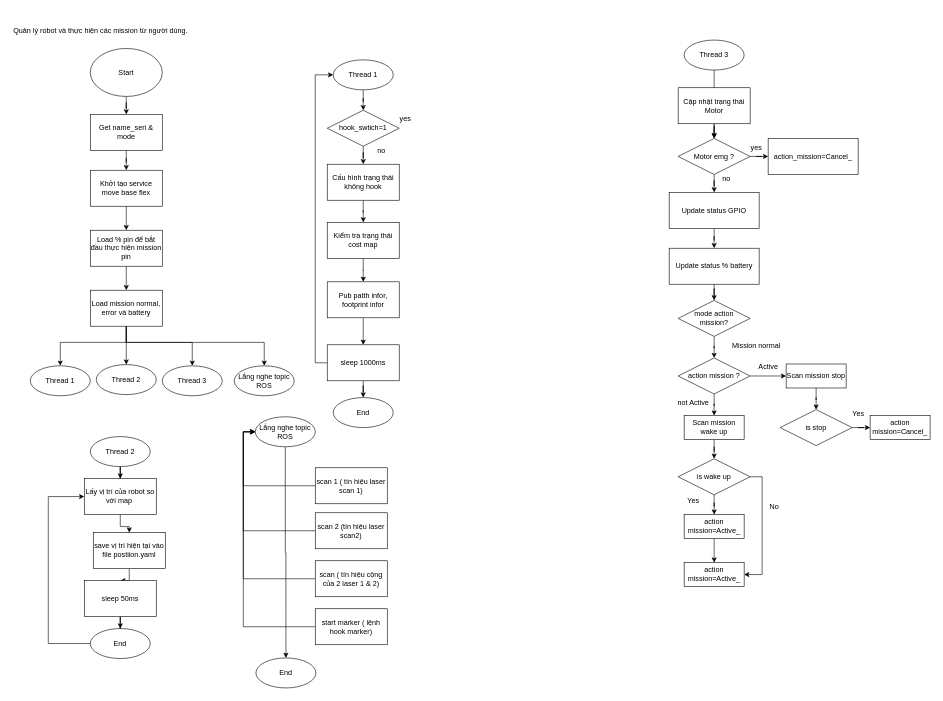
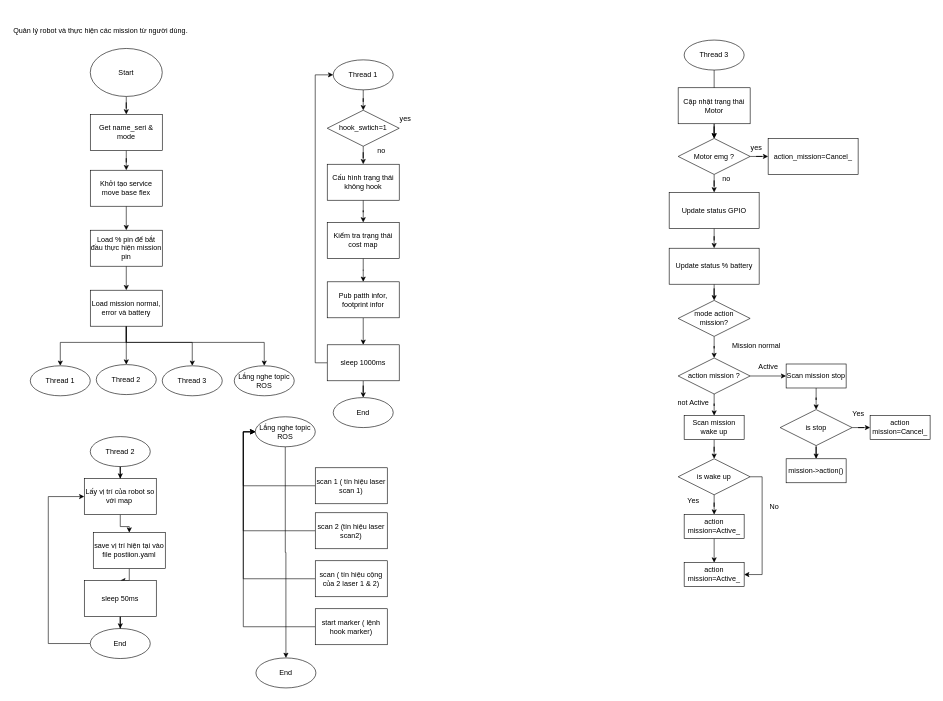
edge "is stop" -> "mission->action()": added
node "mission->action()": added
